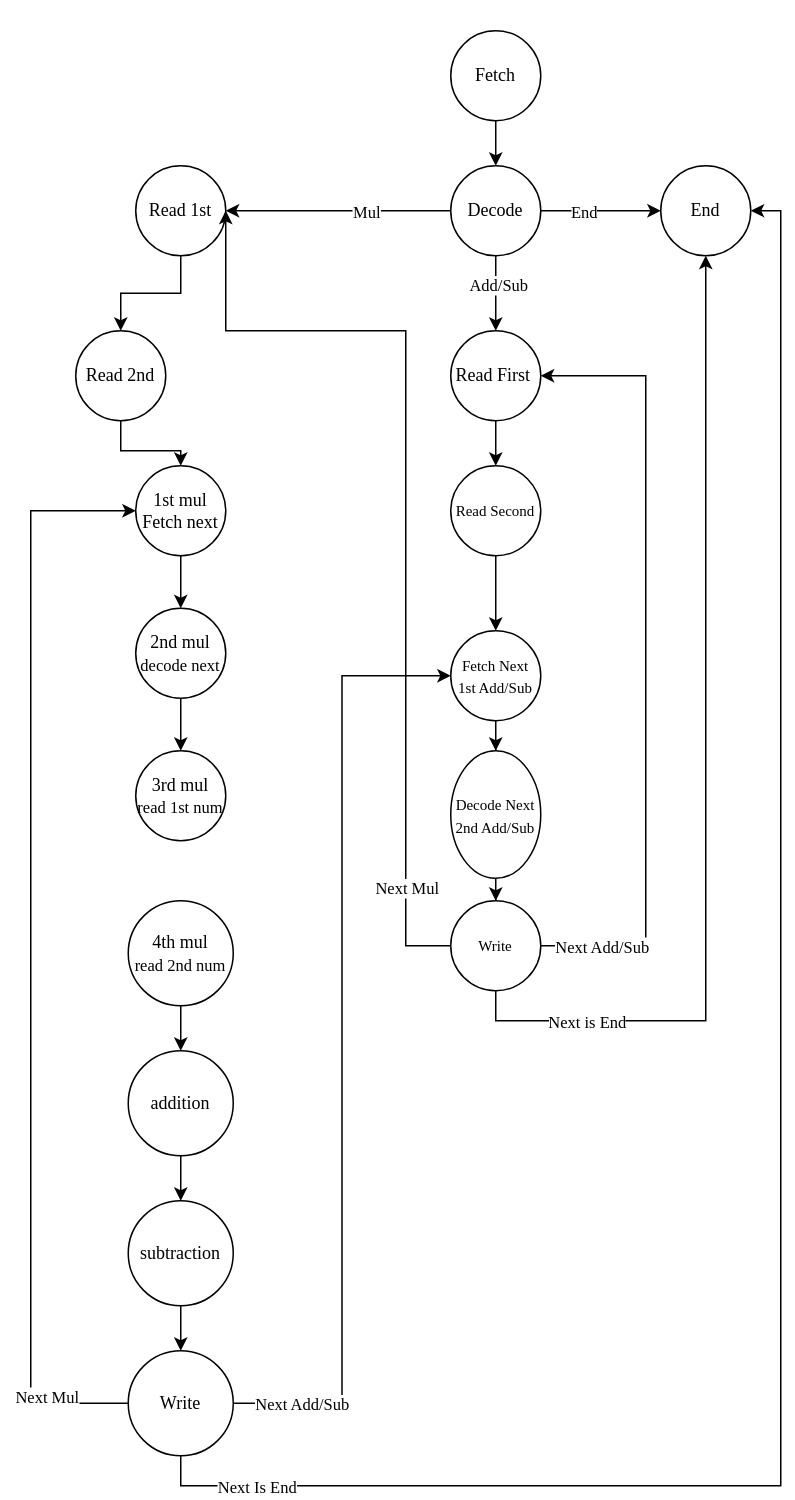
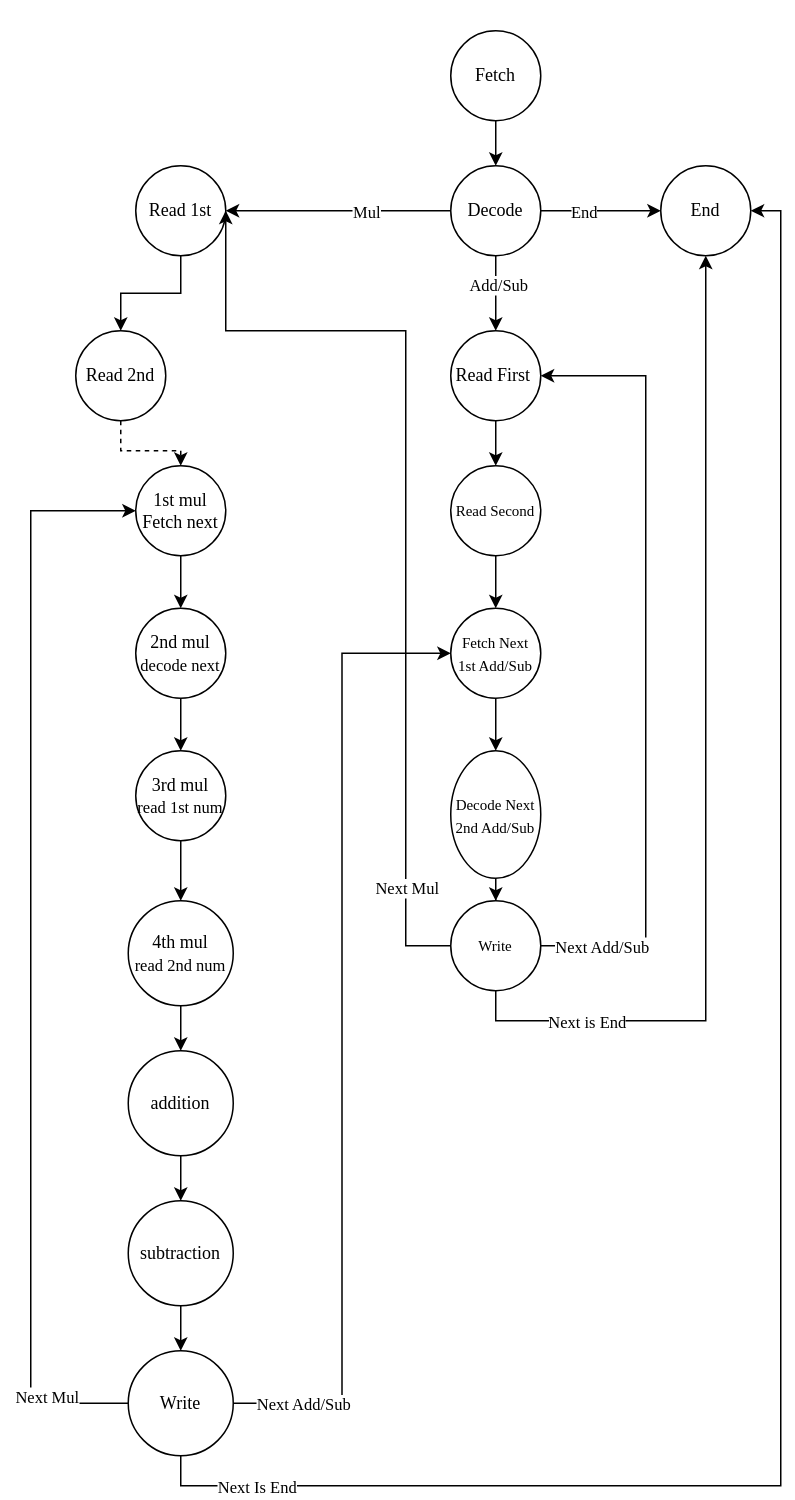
edge "Read 2nd" -> "1st mul Fetch next": style solid -> dashed
node "Fetch Next 1st Add/Sub": moved (496, 676) -> (496, 653)
edge "3rd mul read 1st num" -> "4th mul read 2nd num": added
